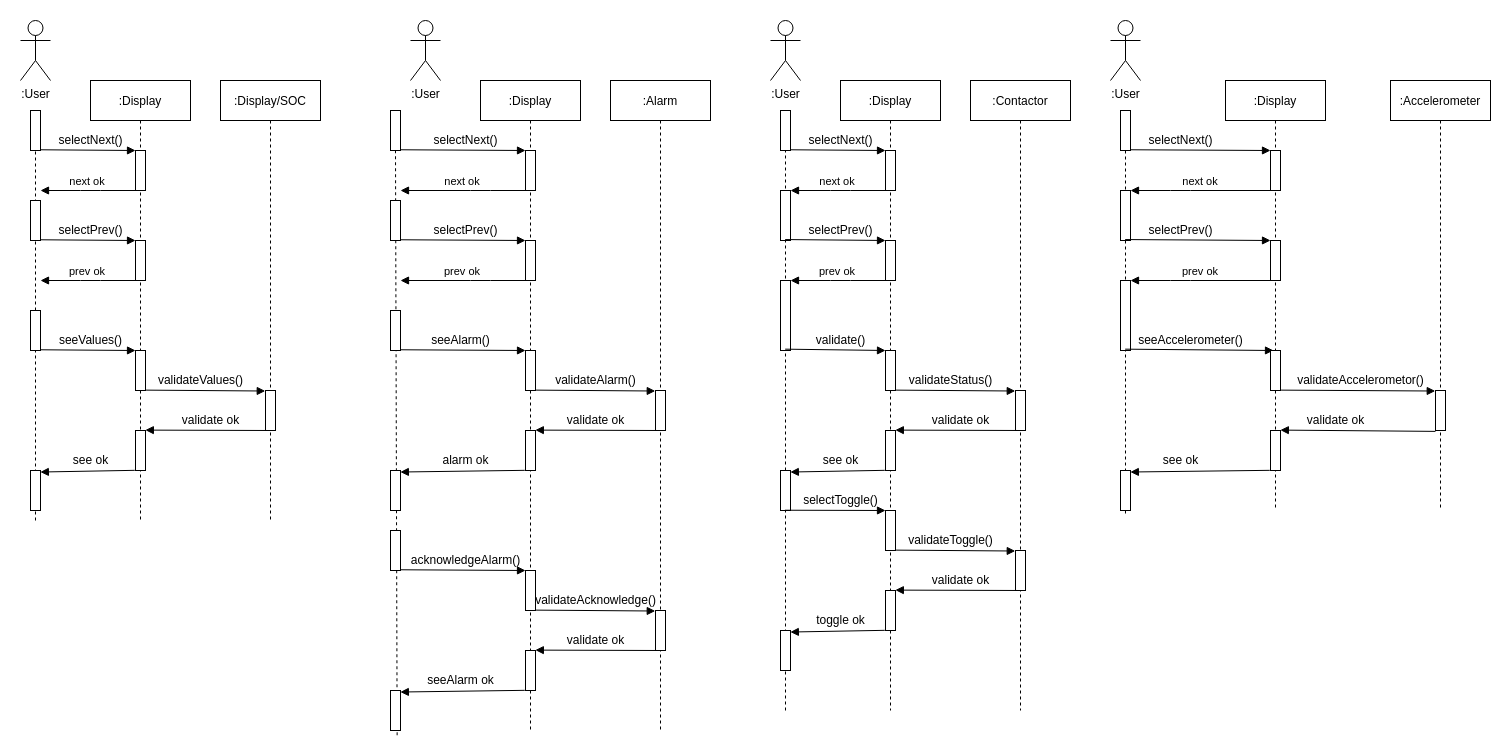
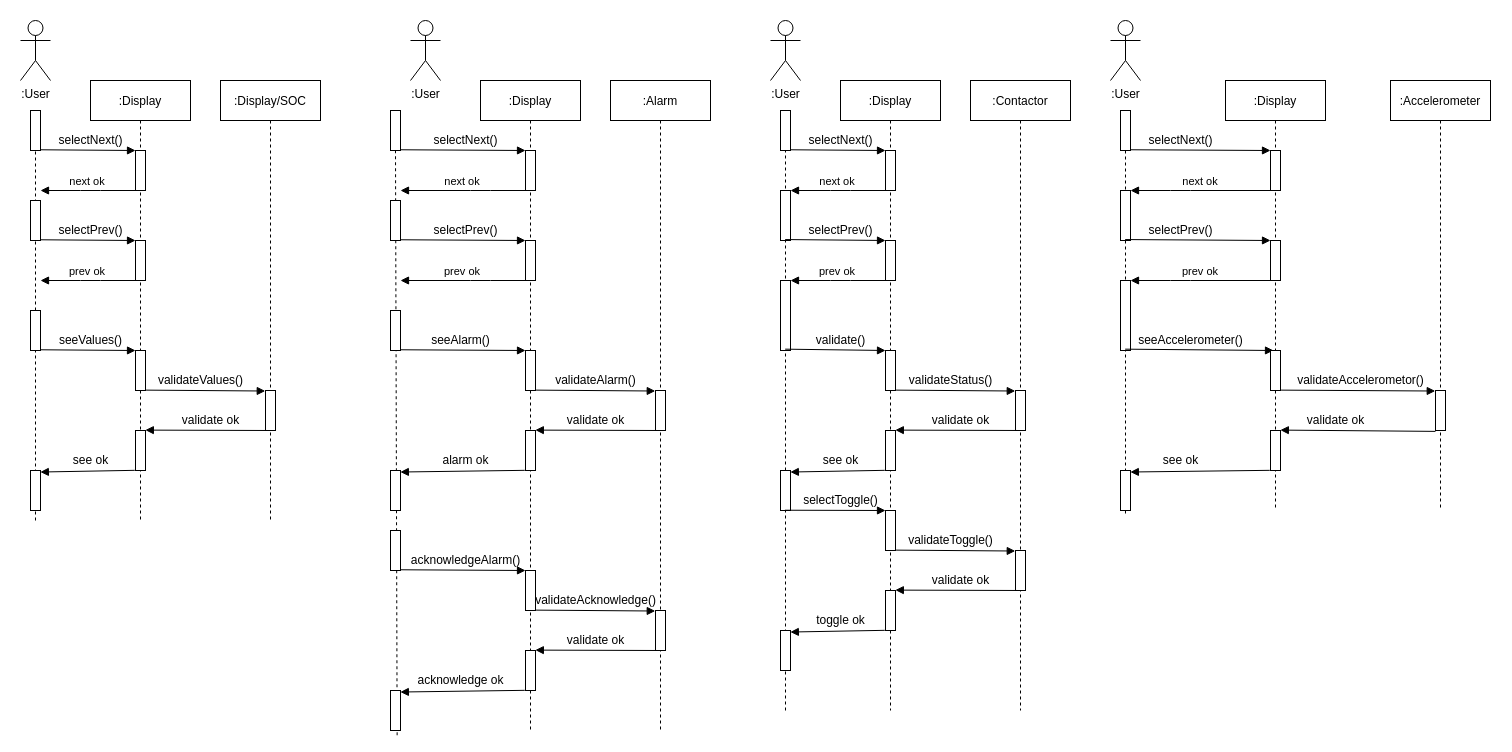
node "seeAlarm ok": label "seeAlarm ok" -> "acknowledge ok"
